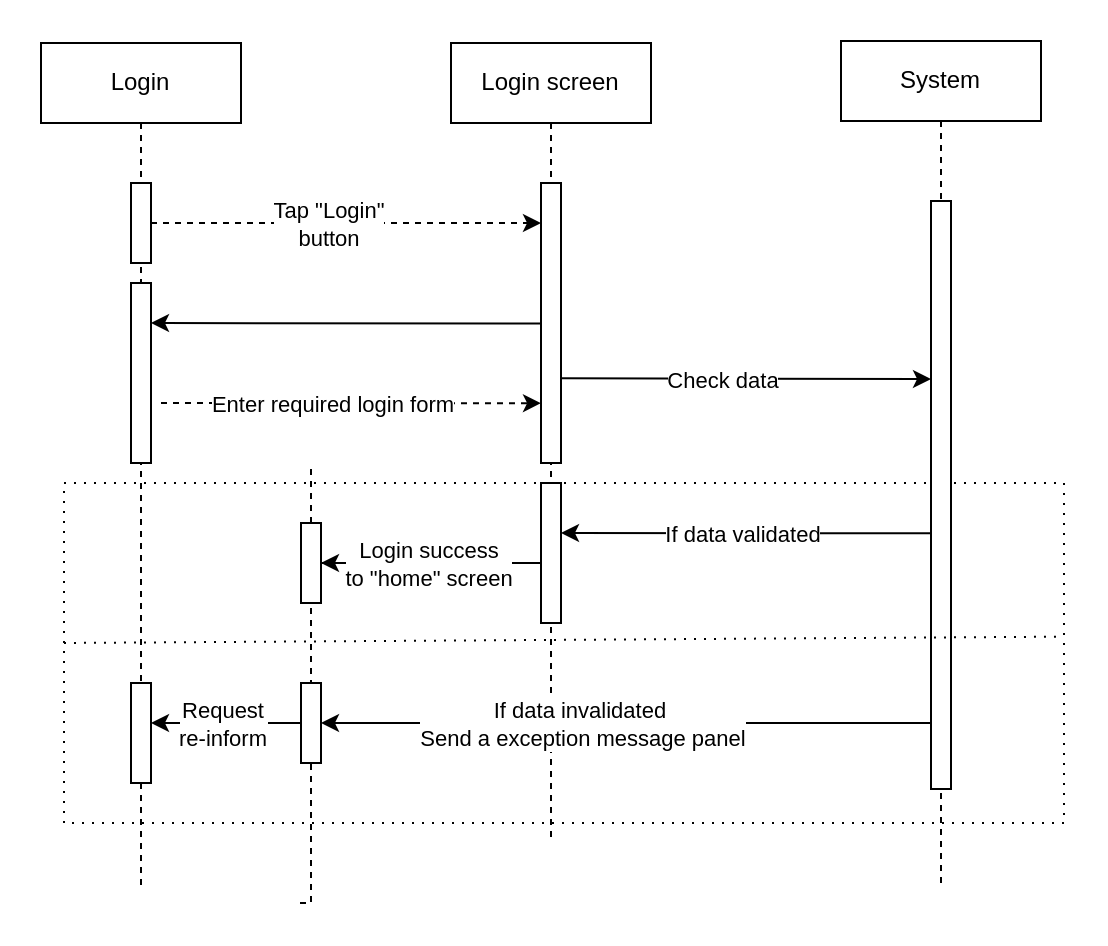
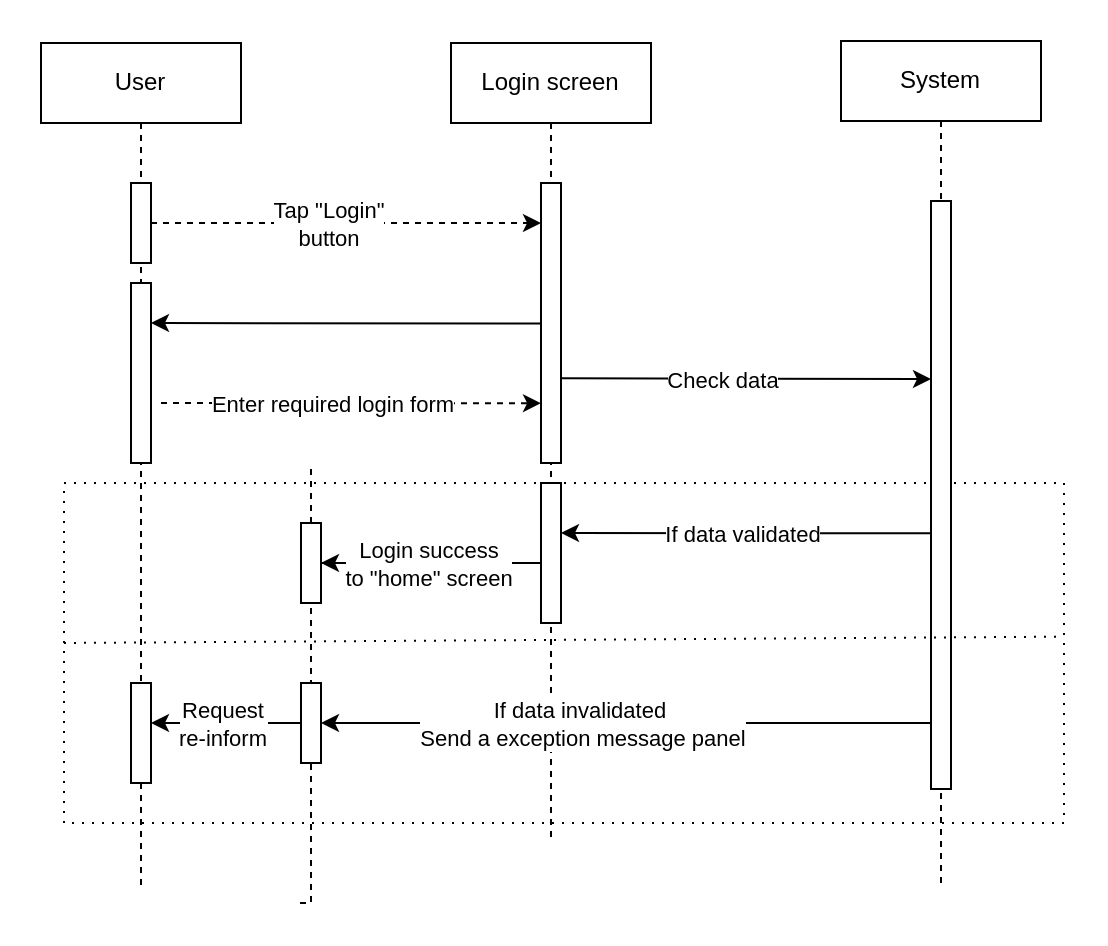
node "Login": label "Login" -> "User"
